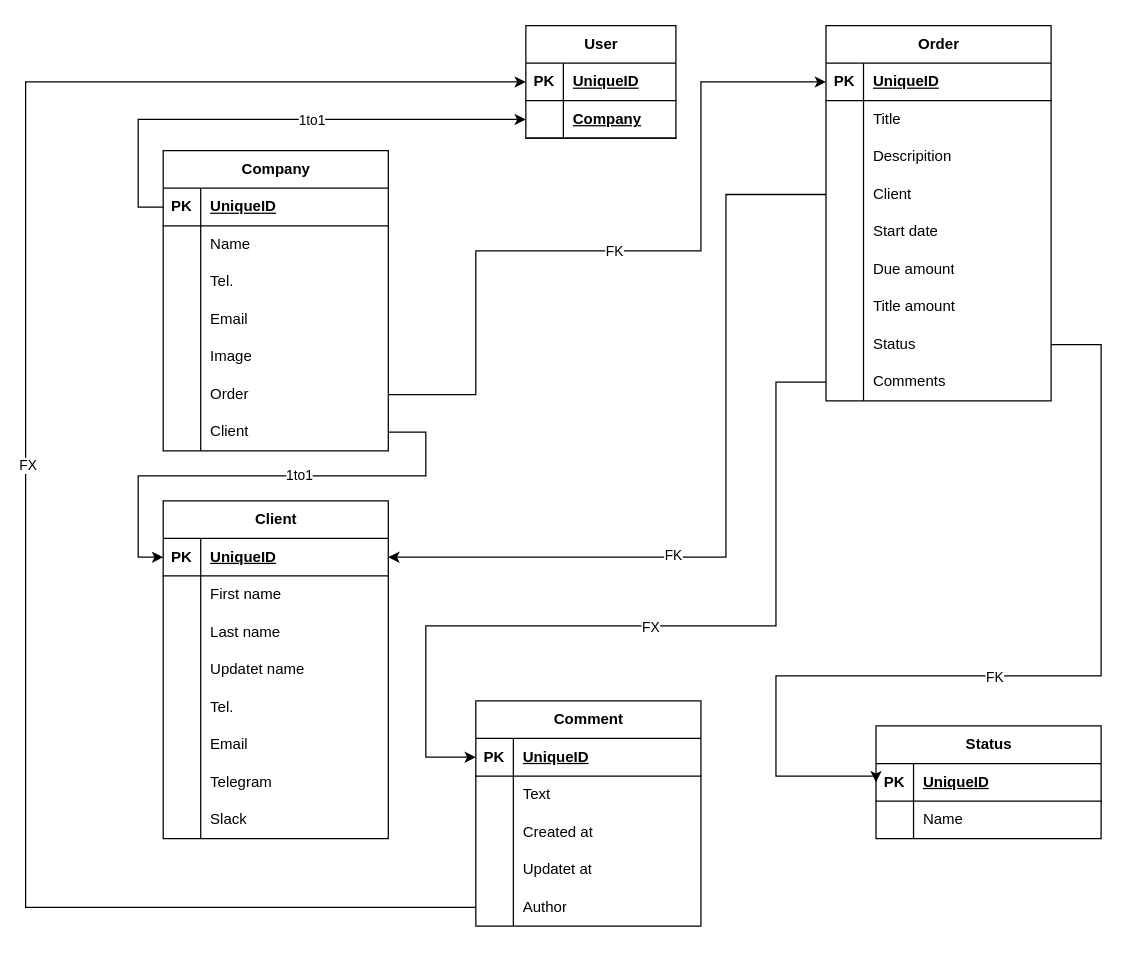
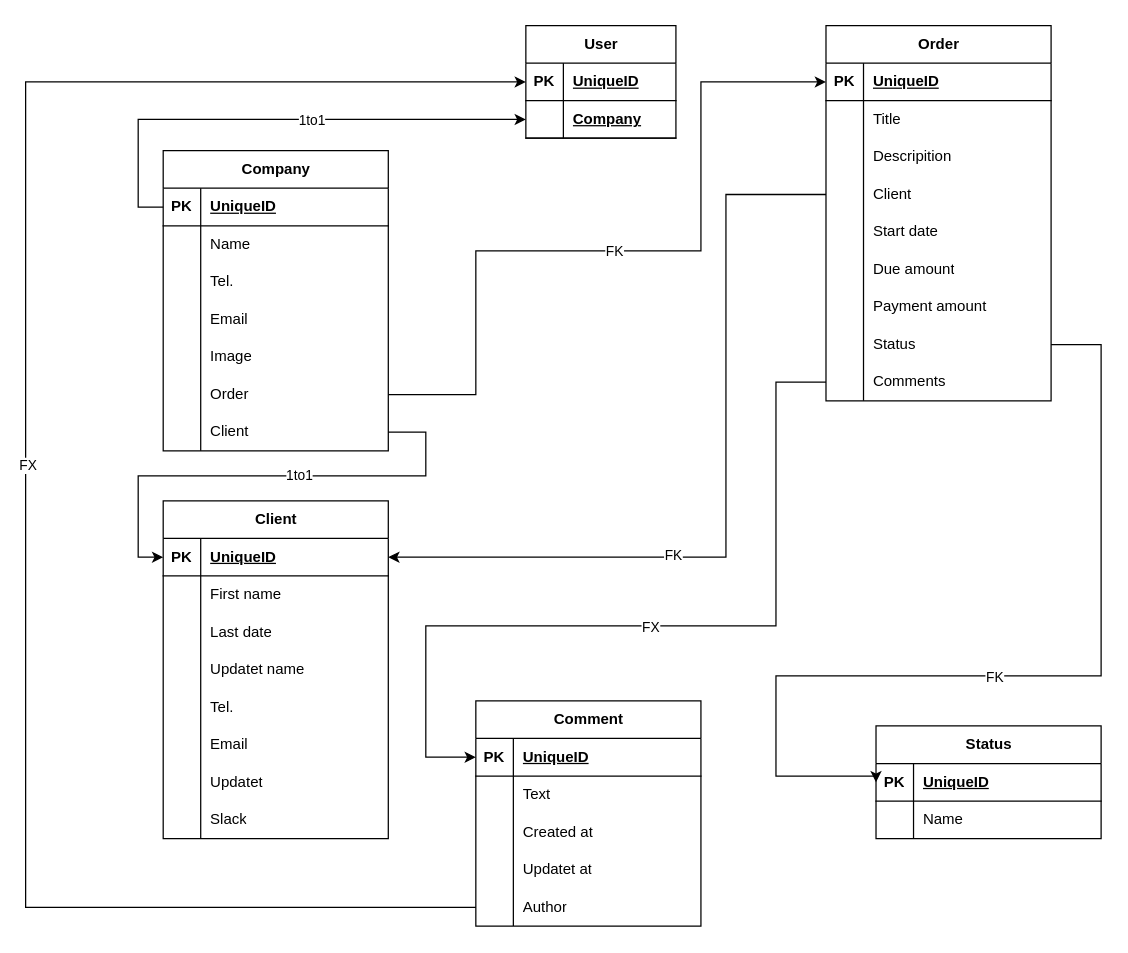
node "Title amount": label "Title amount" -> "Payment amount"
node "Last name": label "Last name" -> "Last date"
node "Telegram": label "Telegram" -> "Updatet"
